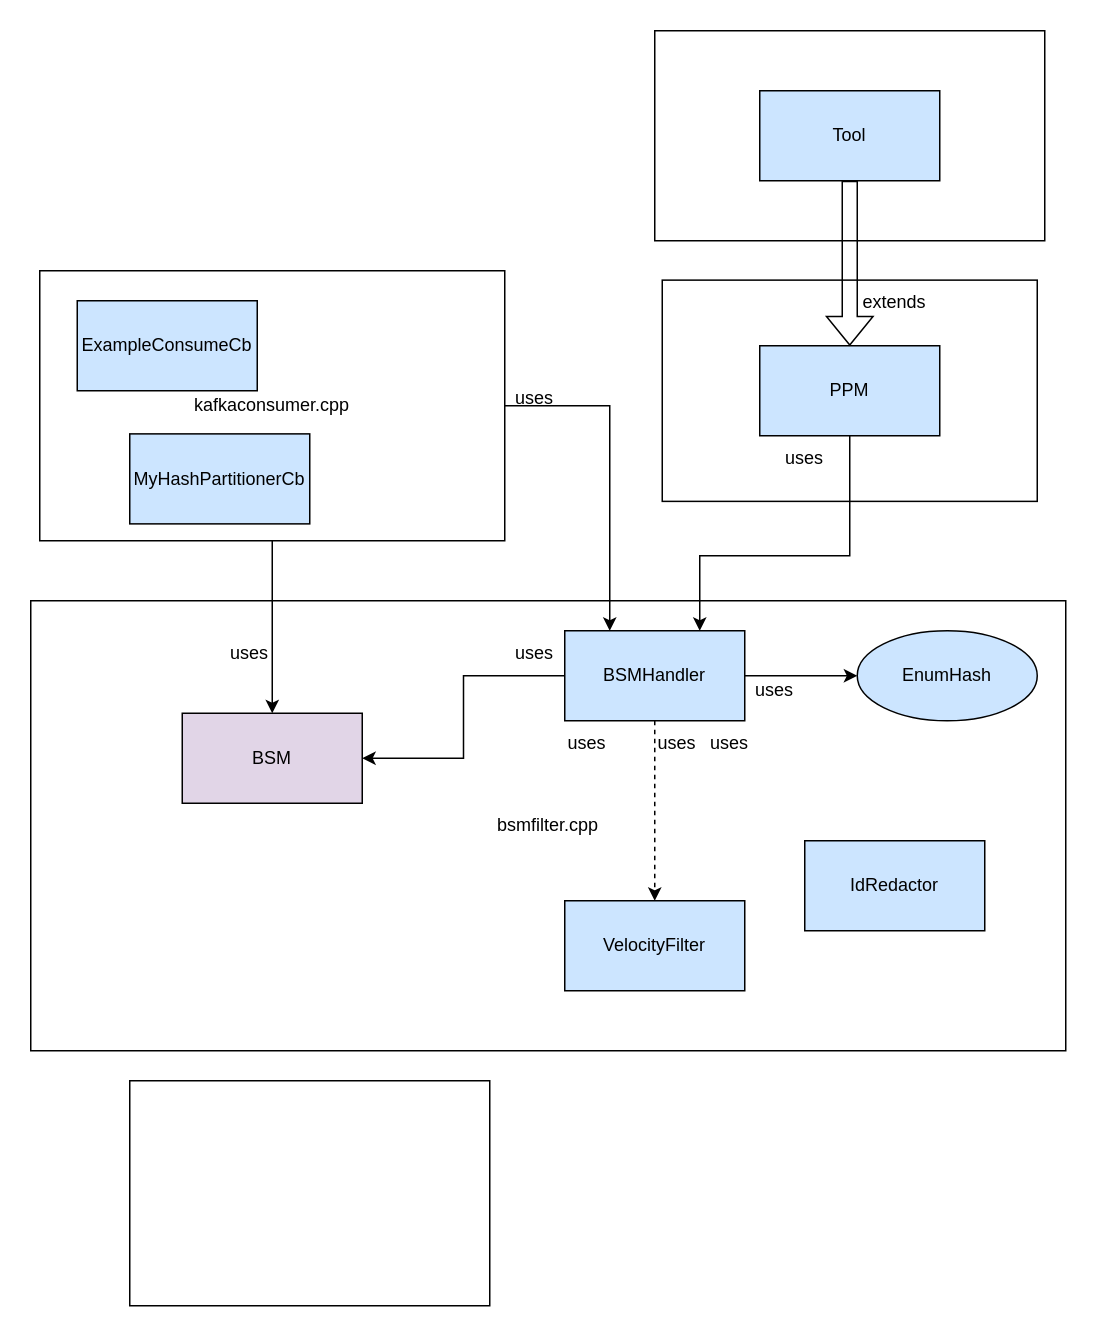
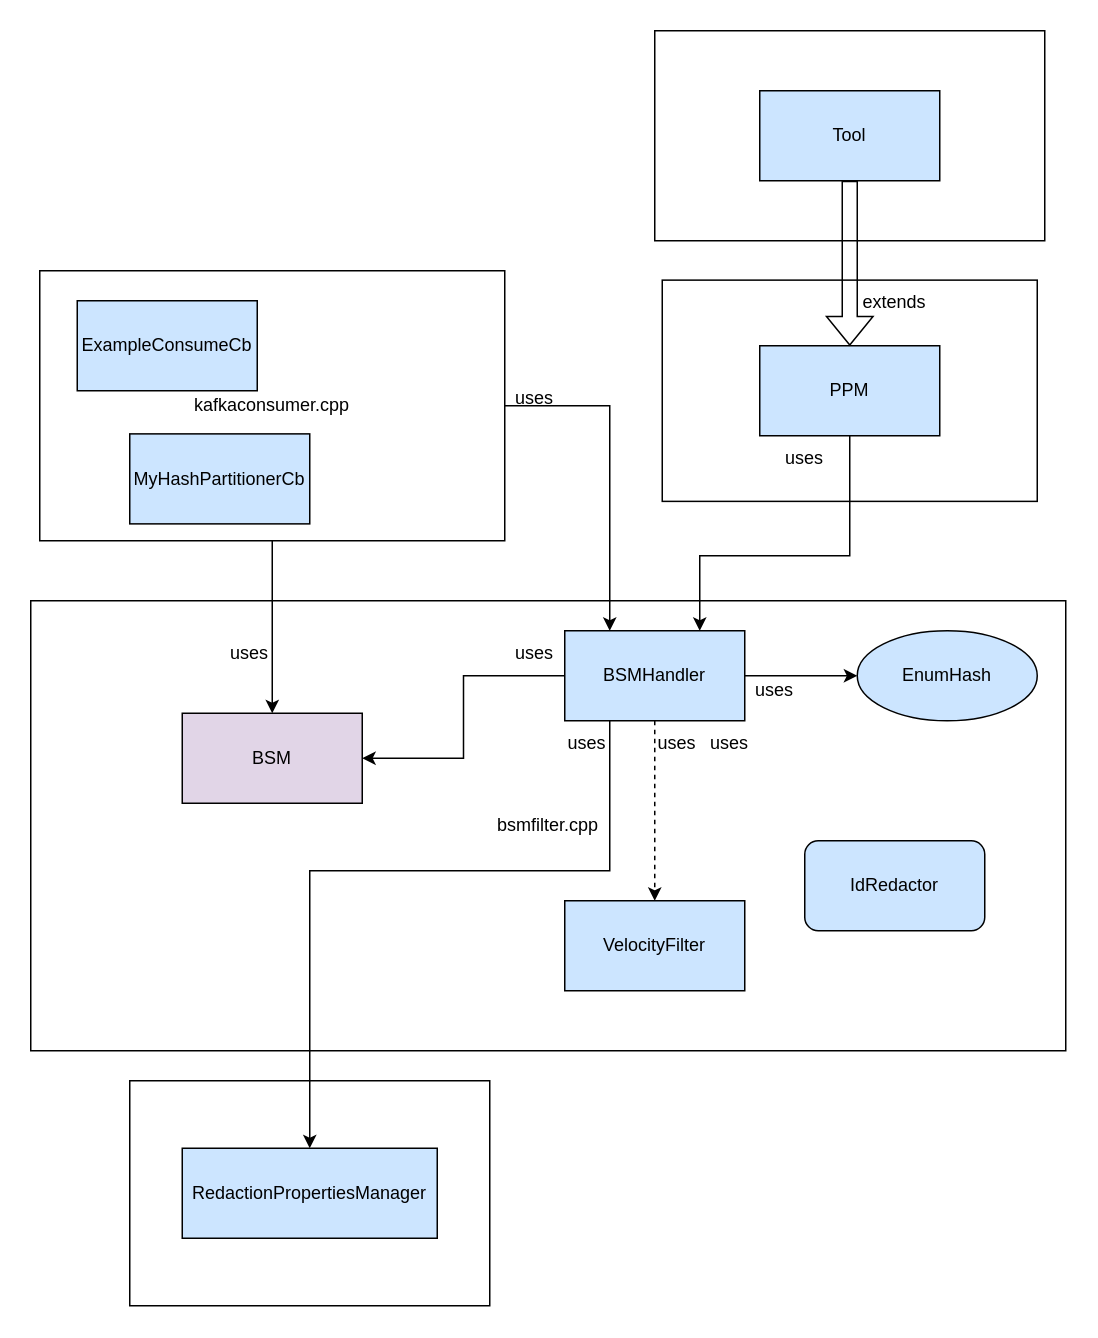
edge "BSMHandler" -> "RedactionPropertiesManager": added
node "IdRedactor": shape rectangle -> rounded rectangle
node "RedactionPropertiesManager": added
